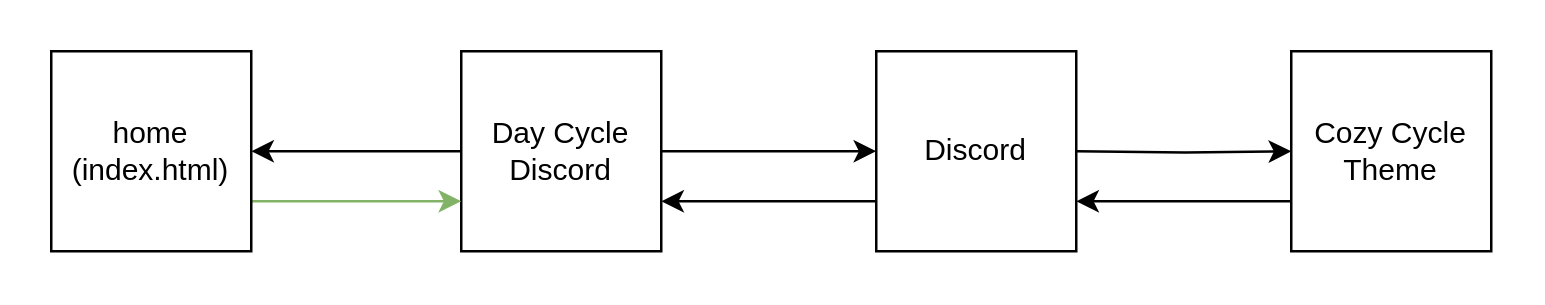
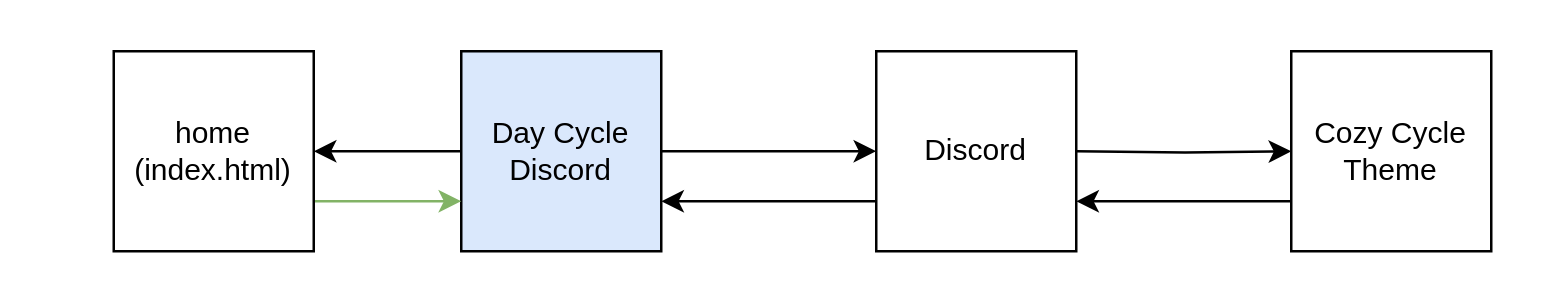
node "home (index.html)": moved (151, 151) -> (214, 151)
node "Day Cycle Discord": fillcolor #ffffff -> #dae8fc
